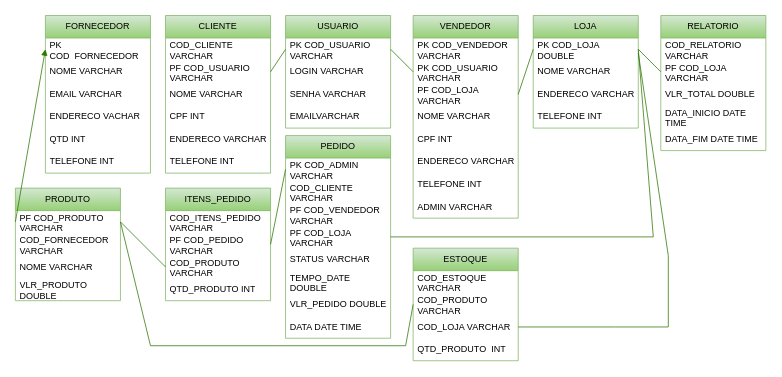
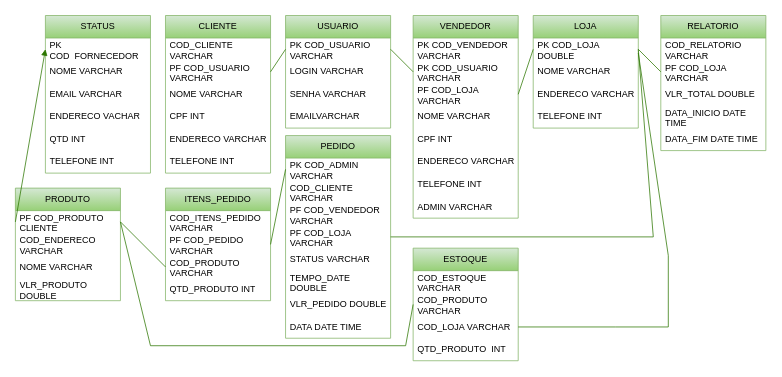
node "FORNECEDOR": label "FORNECEDOR" -> "STATUS"
node "PF COD_PRODUTO VARCHAR": label "PF COD_PRODUTO VARCHAR" -> "PF COD_PRODUTO CLIENTE"
node "COD_FORNECEDOR VARCHAR": label "COD_FORNECEDOR VARCHAR" -> "COD_ENDERECO VARCHAR"
